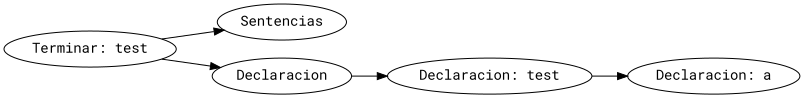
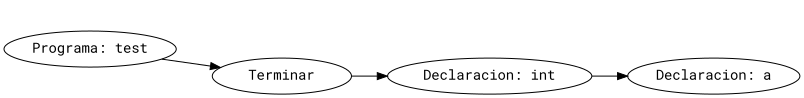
node "Sentencias": removed
node "Terminar: test": label "Terminar: test" -> "Programa: test"
node "Declaracion": label "Declaracion" -> "Terminar"
node "Declaracion: test": label "Declaracion: test" -> "Declaracion: int"
